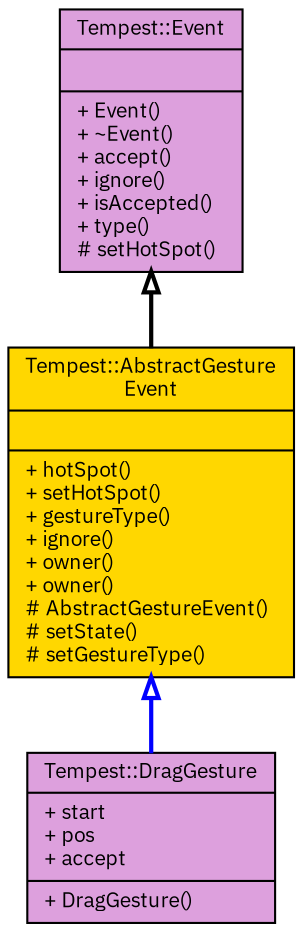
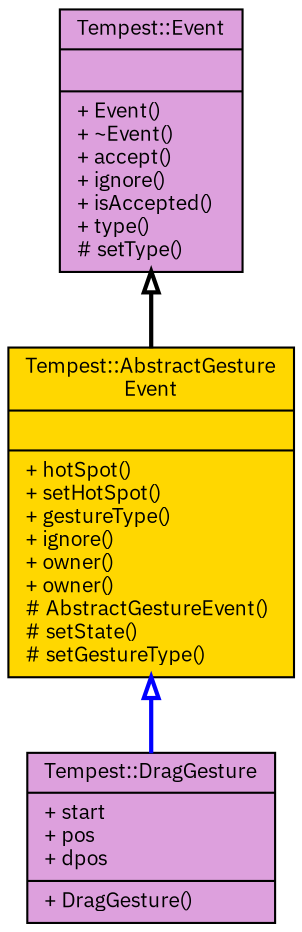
node "Tempest::Event": text "# setHotSpot()" -> "# setType()"
node "Tempest::DragGesture": text "+ accept" -> "+ dpos"
